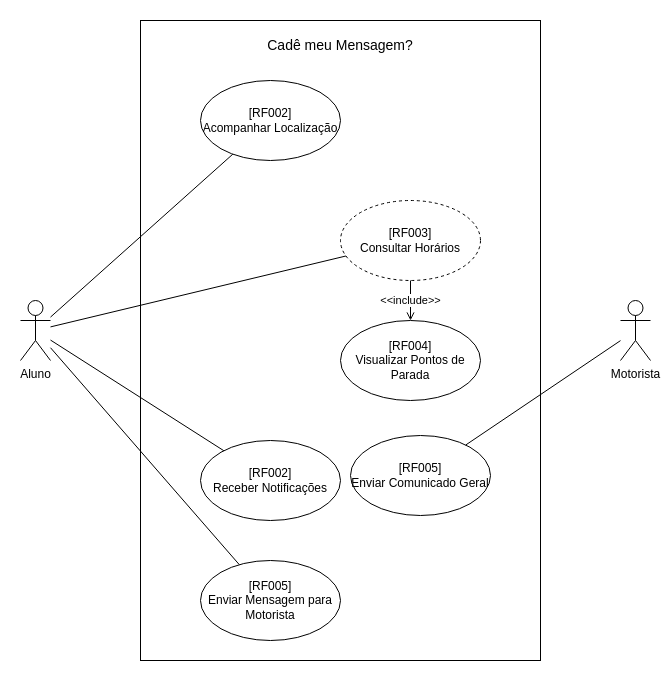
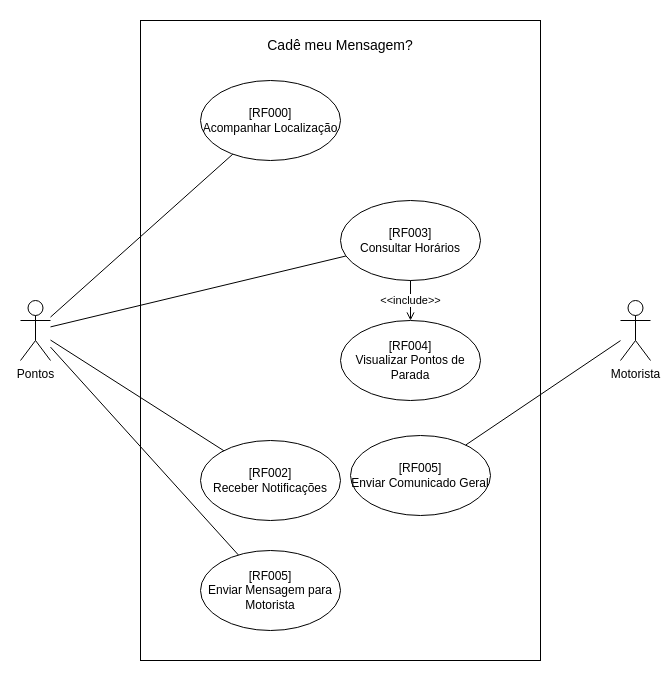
node "[RF002] Acompanhar Localização": label "[RF002] Acompanhar Localização" -> "[RF000] Acompanhar Localização"
node "[RF003] Consultar Horários": style dashed -> solid
node "Aluno": label "Aluno" -> "Pontos"
node "[RF005] Enviar Mensagem para Motorista": moved (271, 601) -> (271, 591)
